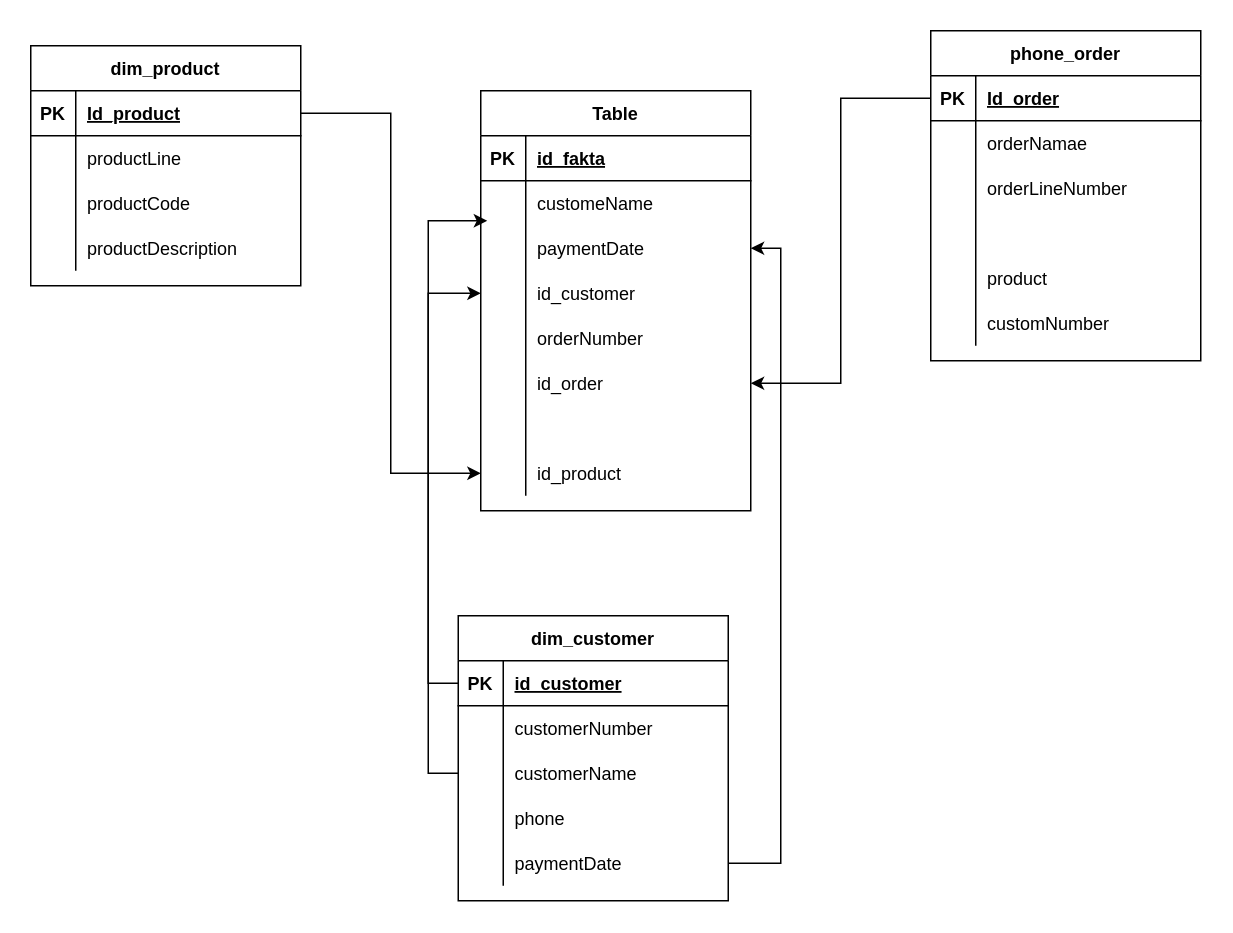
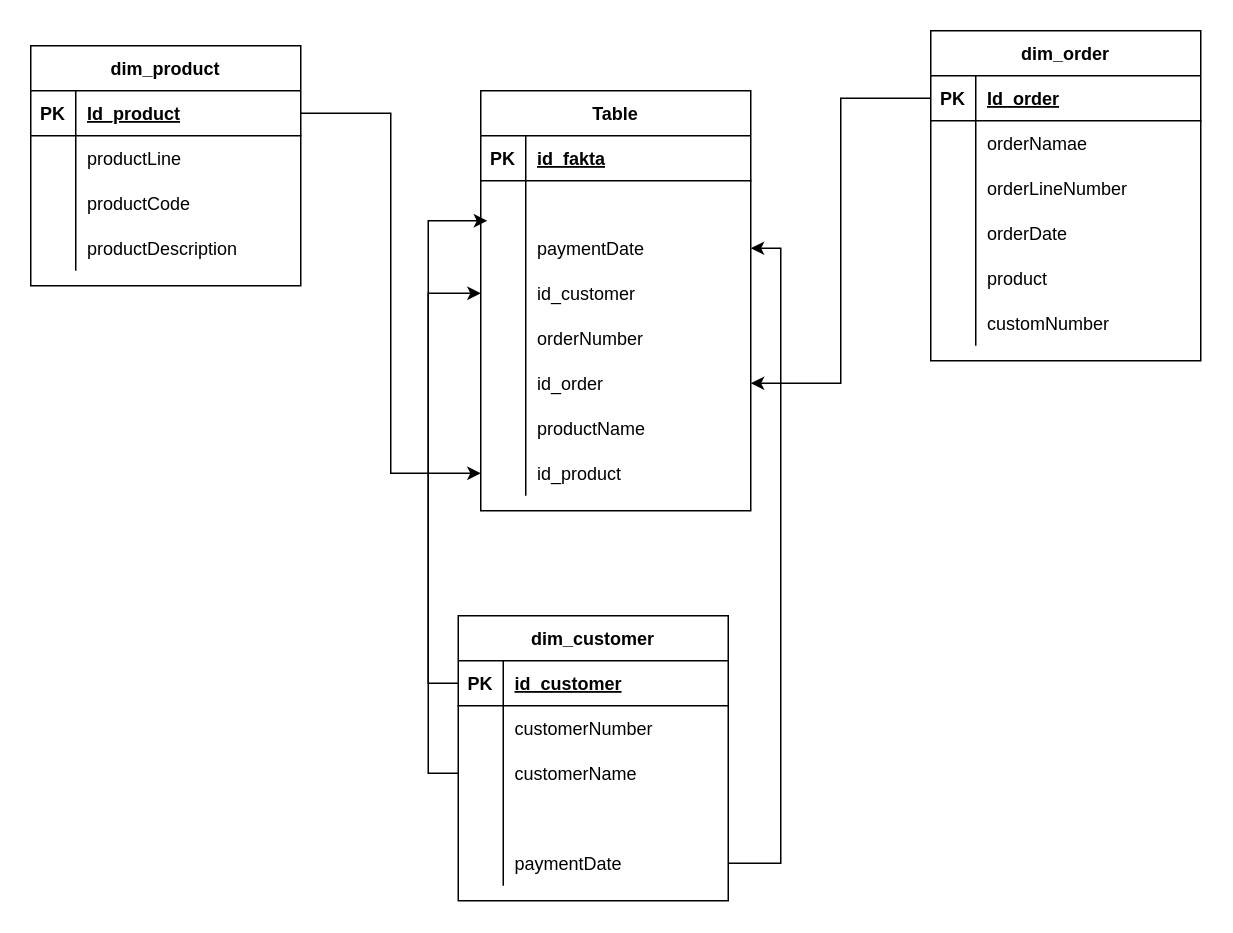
node "phone_order": label "phone_order" -> "dim_order"
node "customeName": removed
node "orderDate": added
node "productName": added
node "phone": removed
